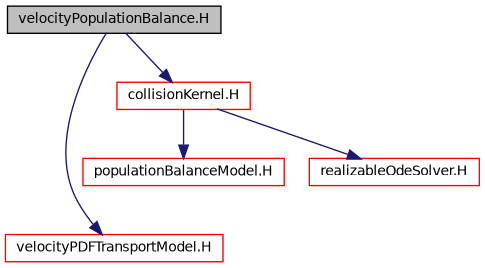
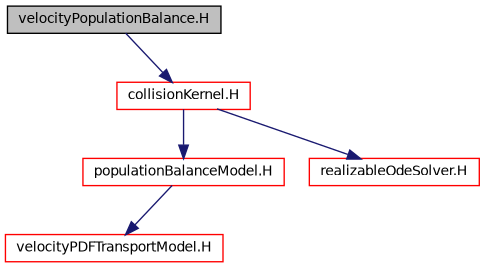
edge "velocityPopulationBalance.H" -> "velocityPDFTransportModel.H": now "populationBalanceModel.H" -> "velocityPDFTransportModel.H"
